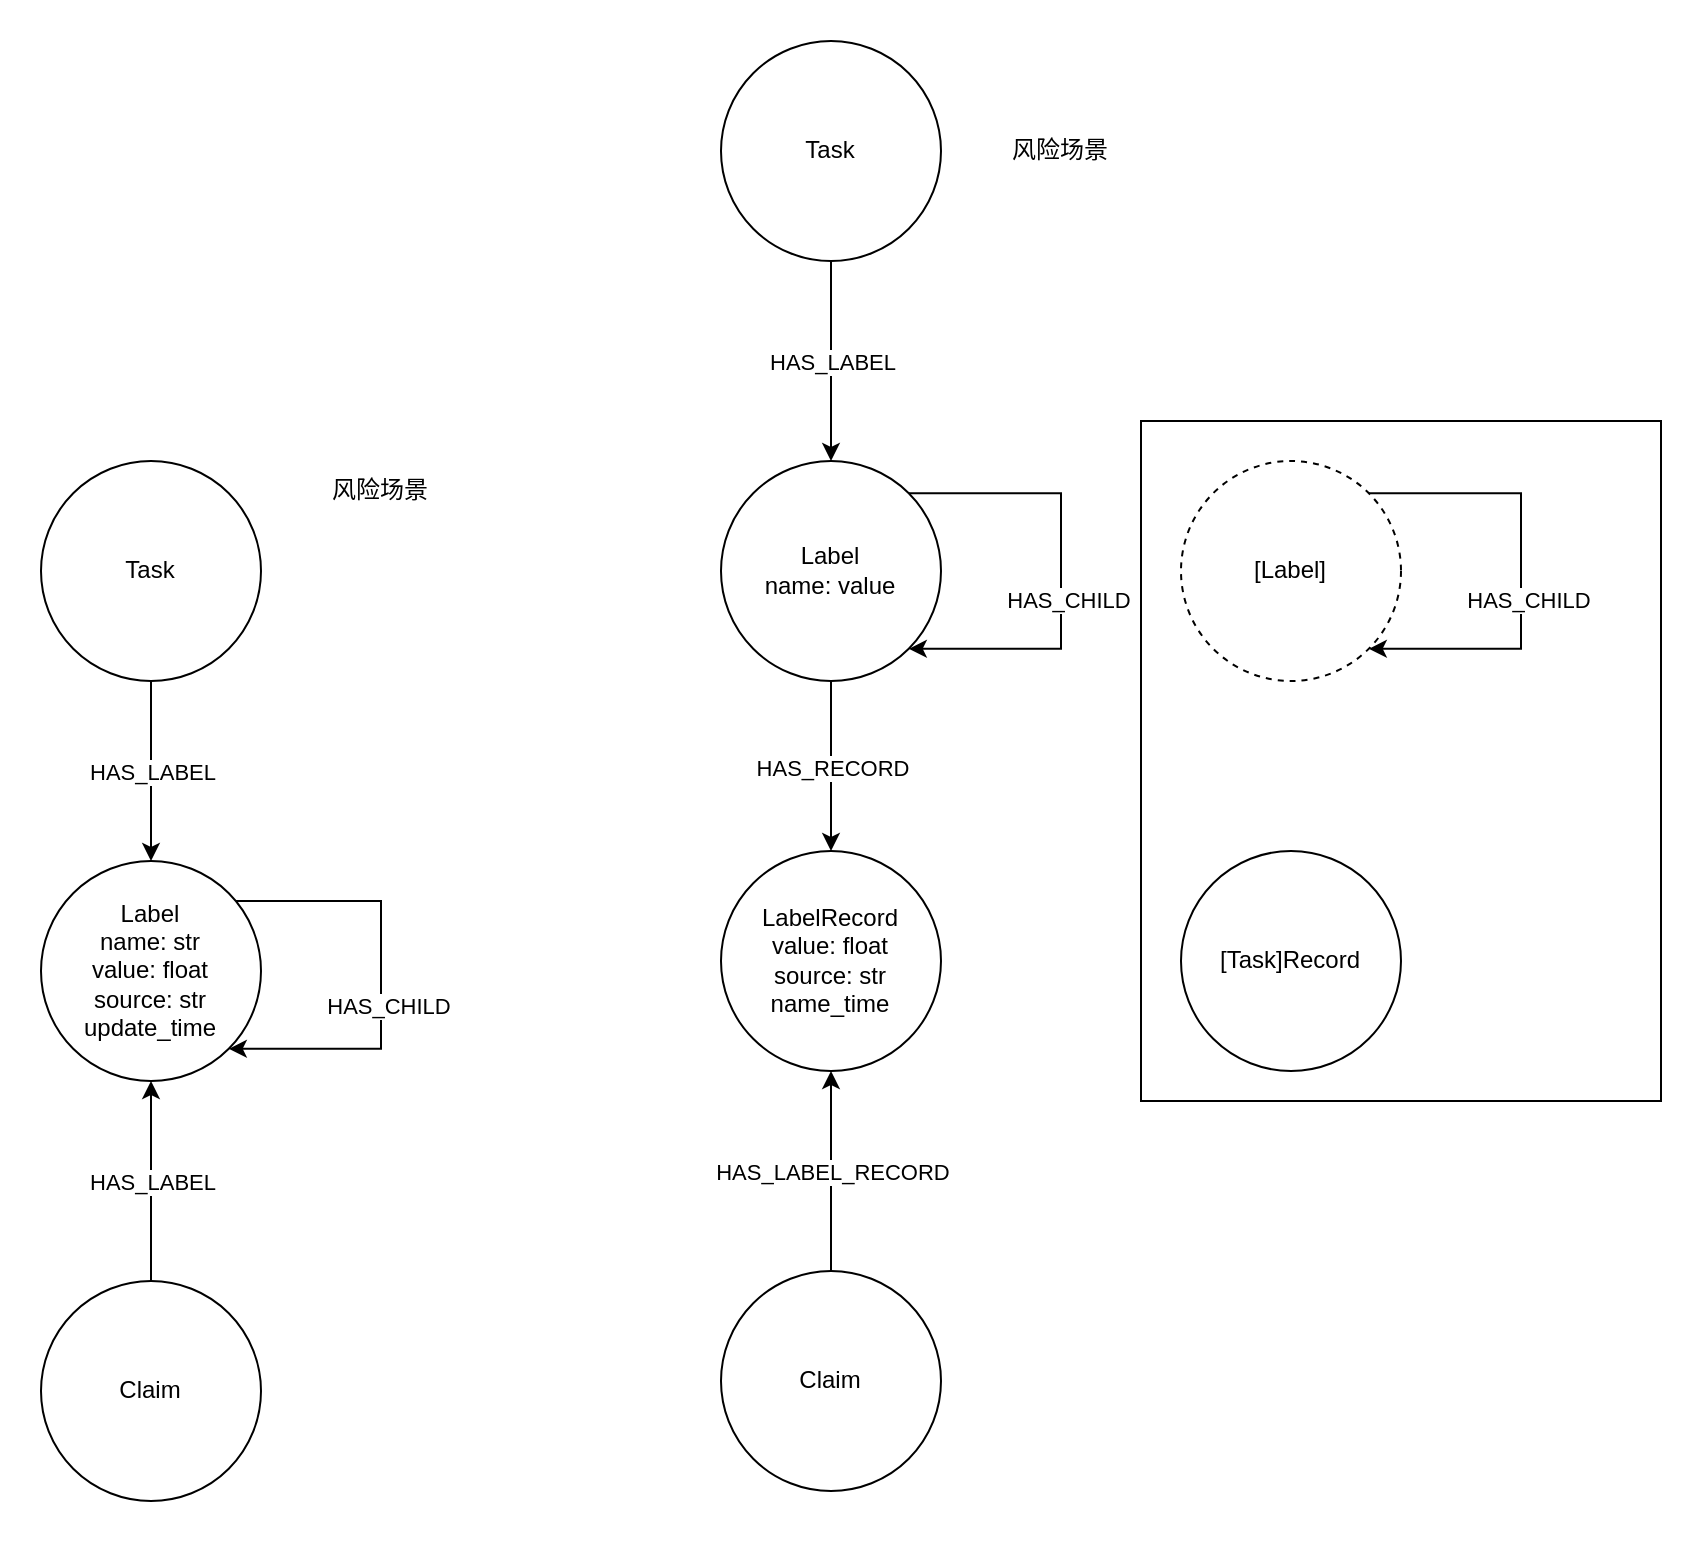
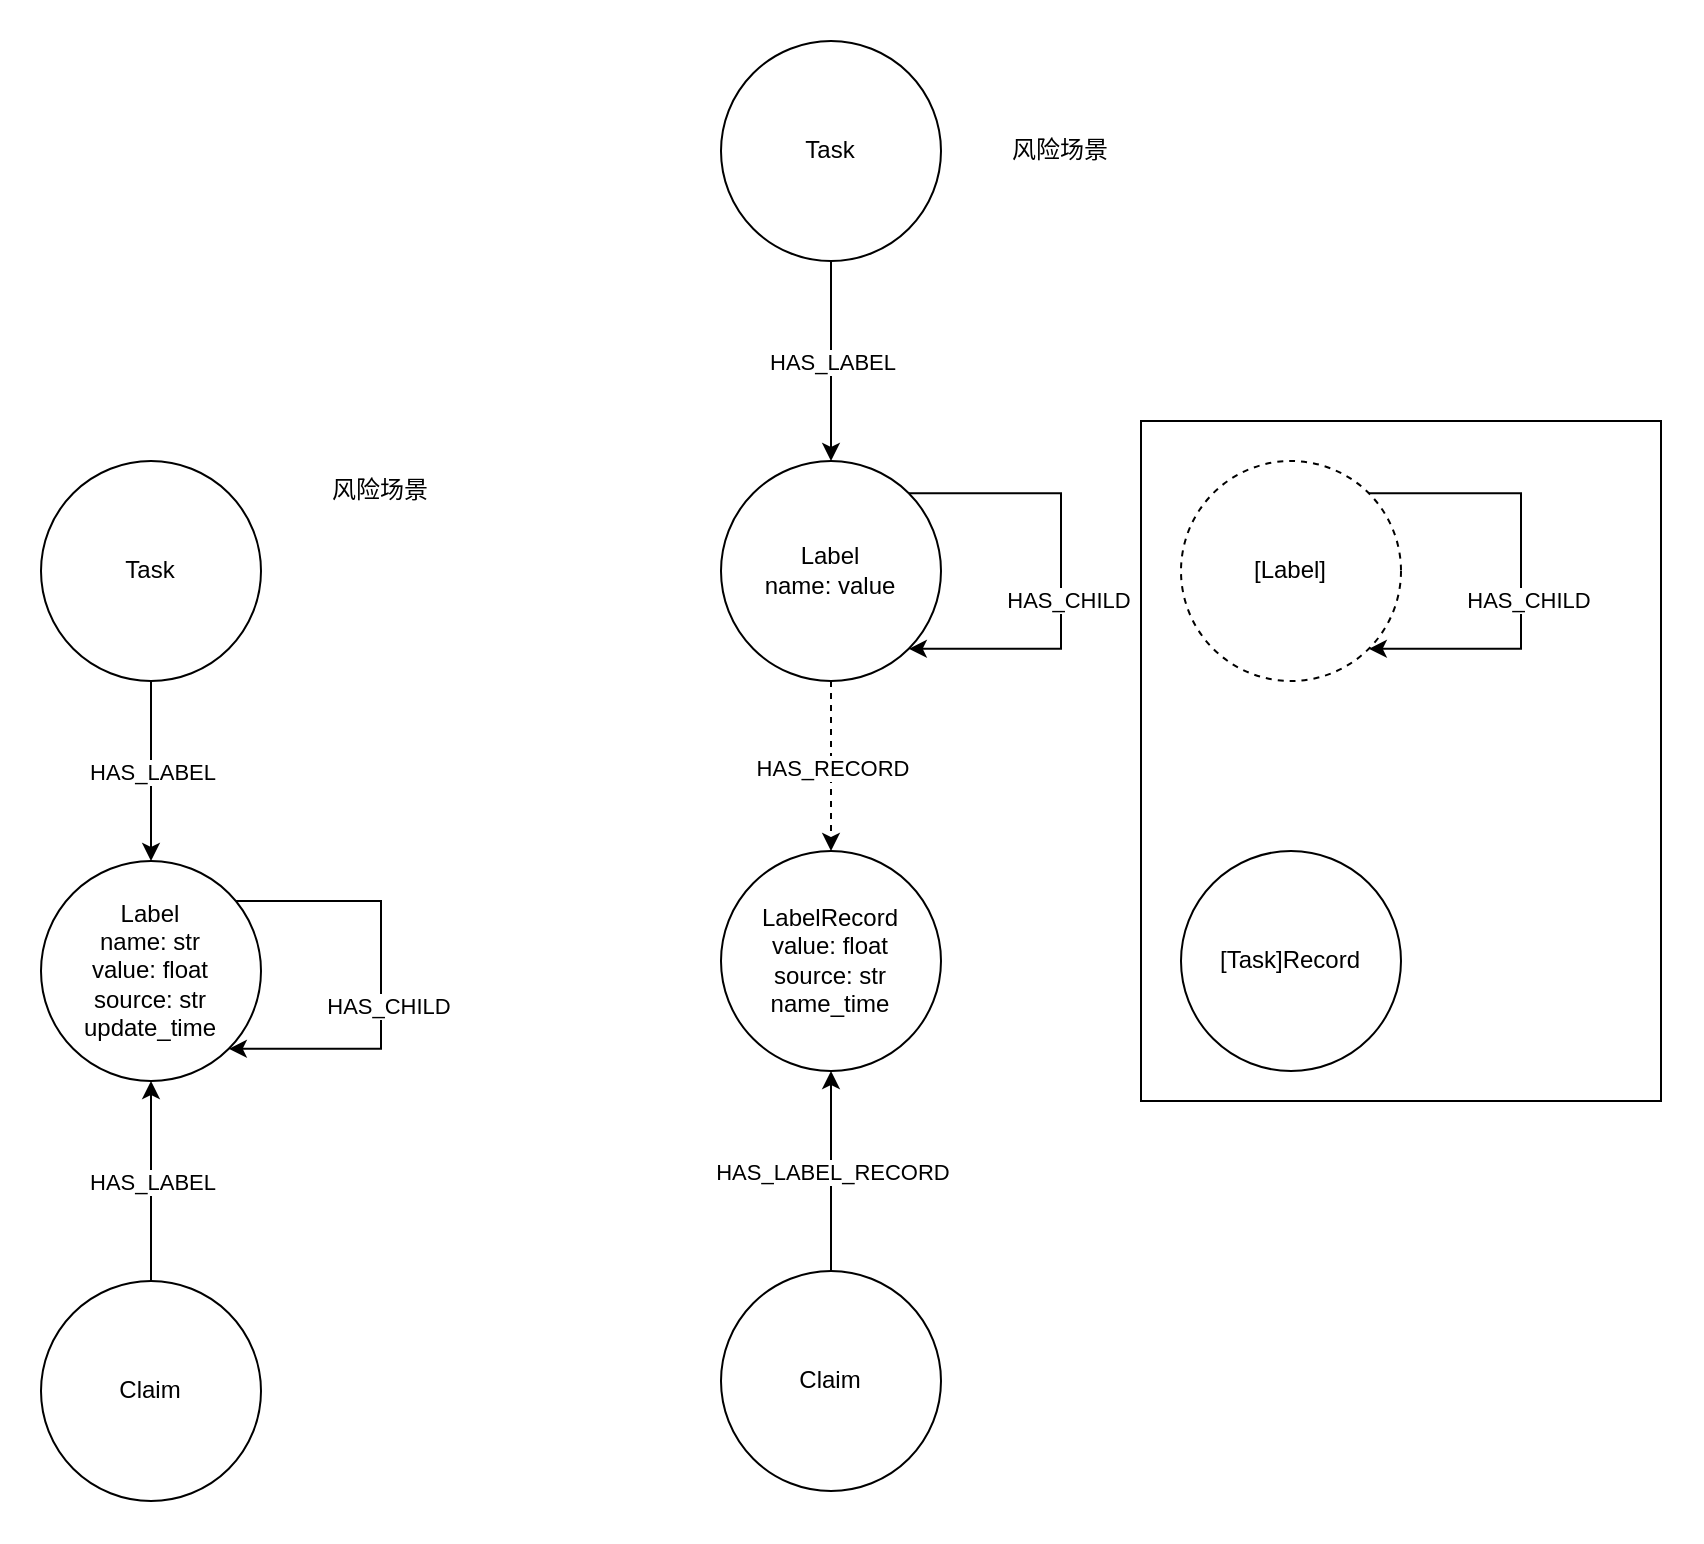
edge "Label name: value" -> "LabelRecord value: float source: str name_time": style solid -> dashed
